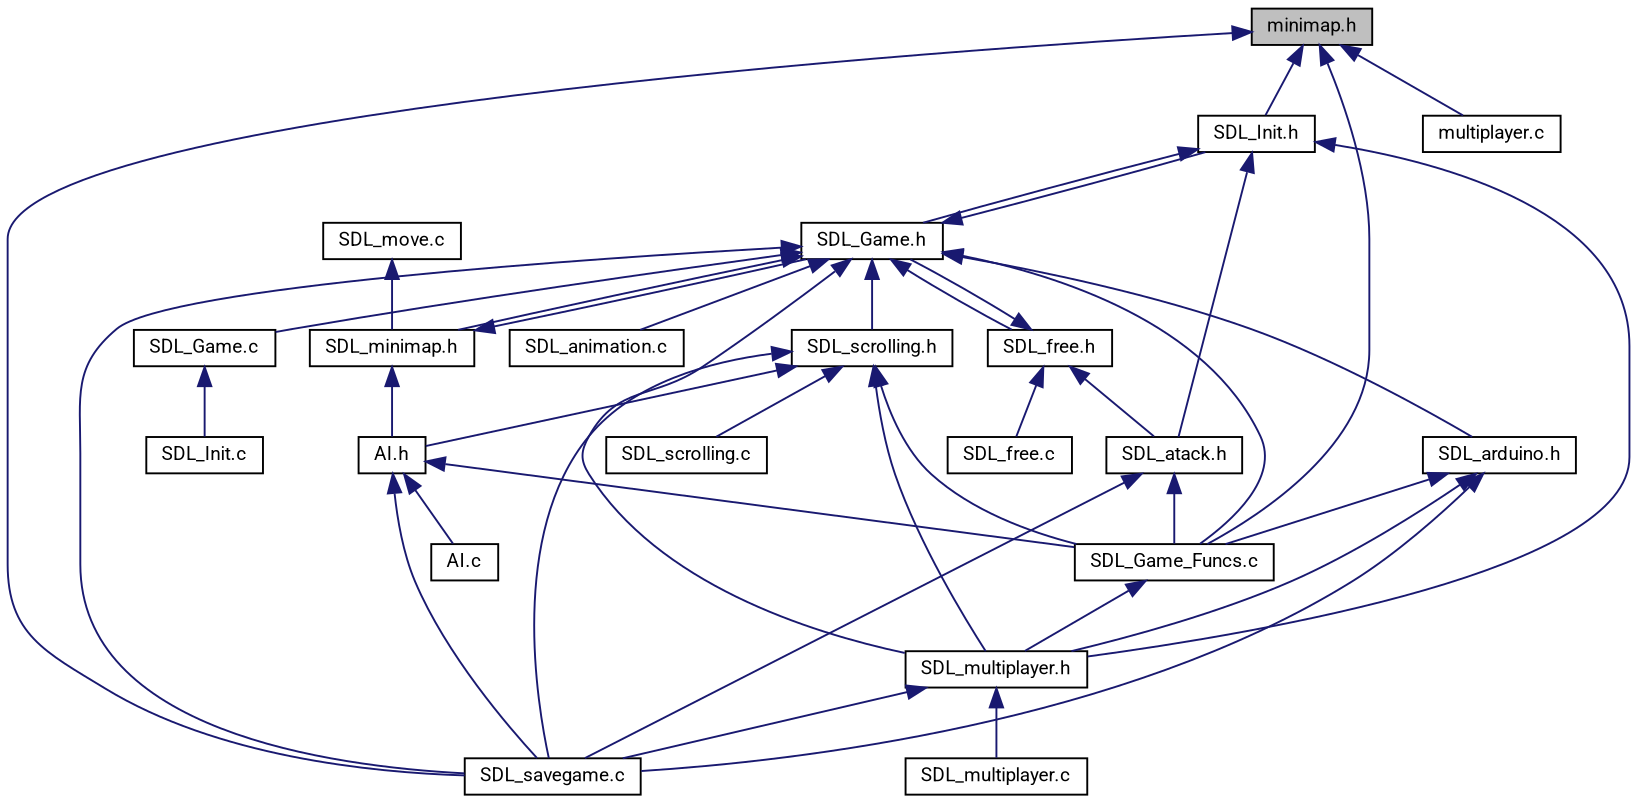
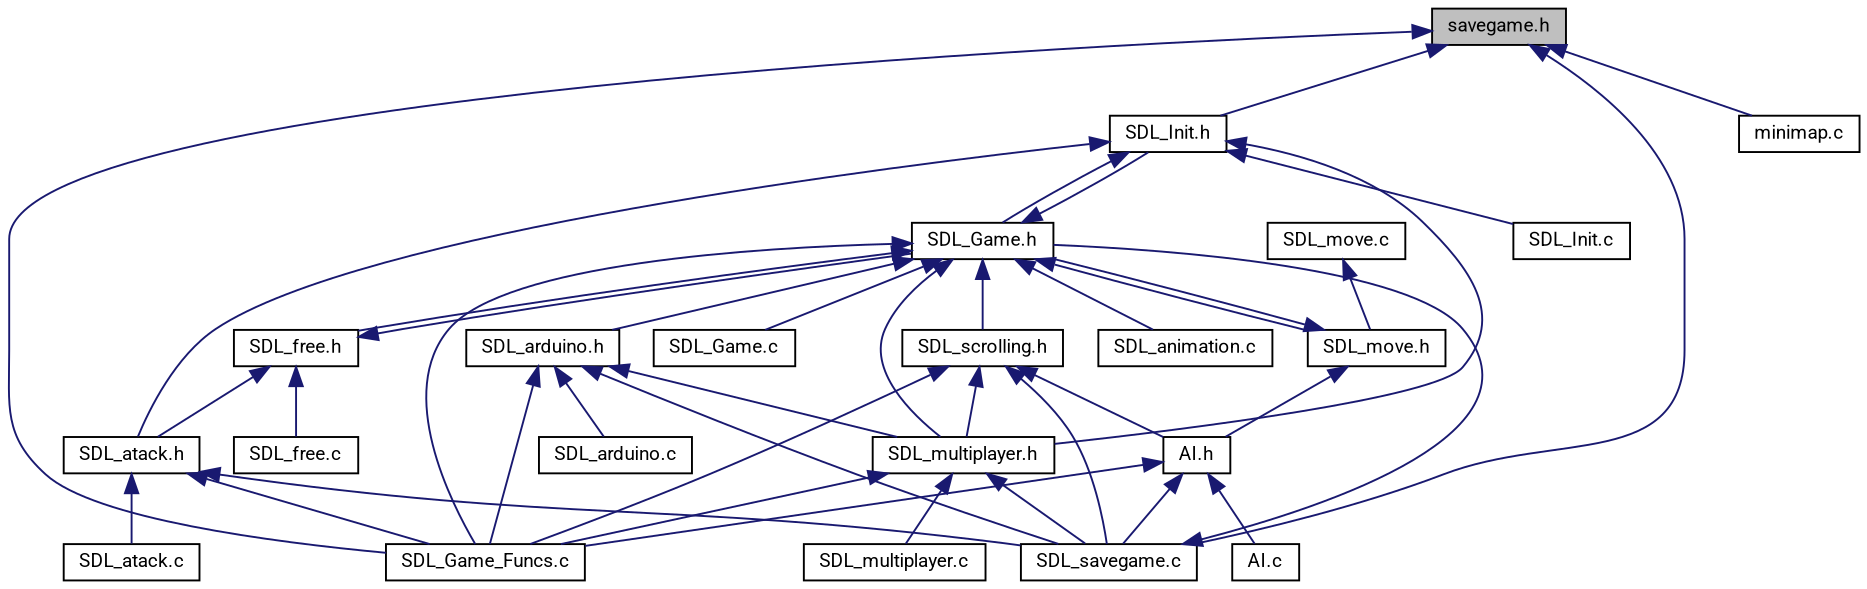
node "minimap.h": label "minimap.h" -> "savegame.h"
node "multiplayer.c": label "multiplayer.c" -> "minimap.c"
edge "SDL_savegame.c" -> "SDL_Game.h": reversed
node "SDL_minimap.h": label "SDL_minimap.h" -> "SDL_move.h"
edge "SDL_Init.c" -> "SDL_Game.c": now "SDL_Init.c" -> "SDL_Init.h"
node "SDL_arduino.c": added
node "SDL_scrolling.c": removed
node "SDL_atack.c": added
edge "SDL_multiplayer.h" -> "SDL_Game_Funcs.c": reversed
